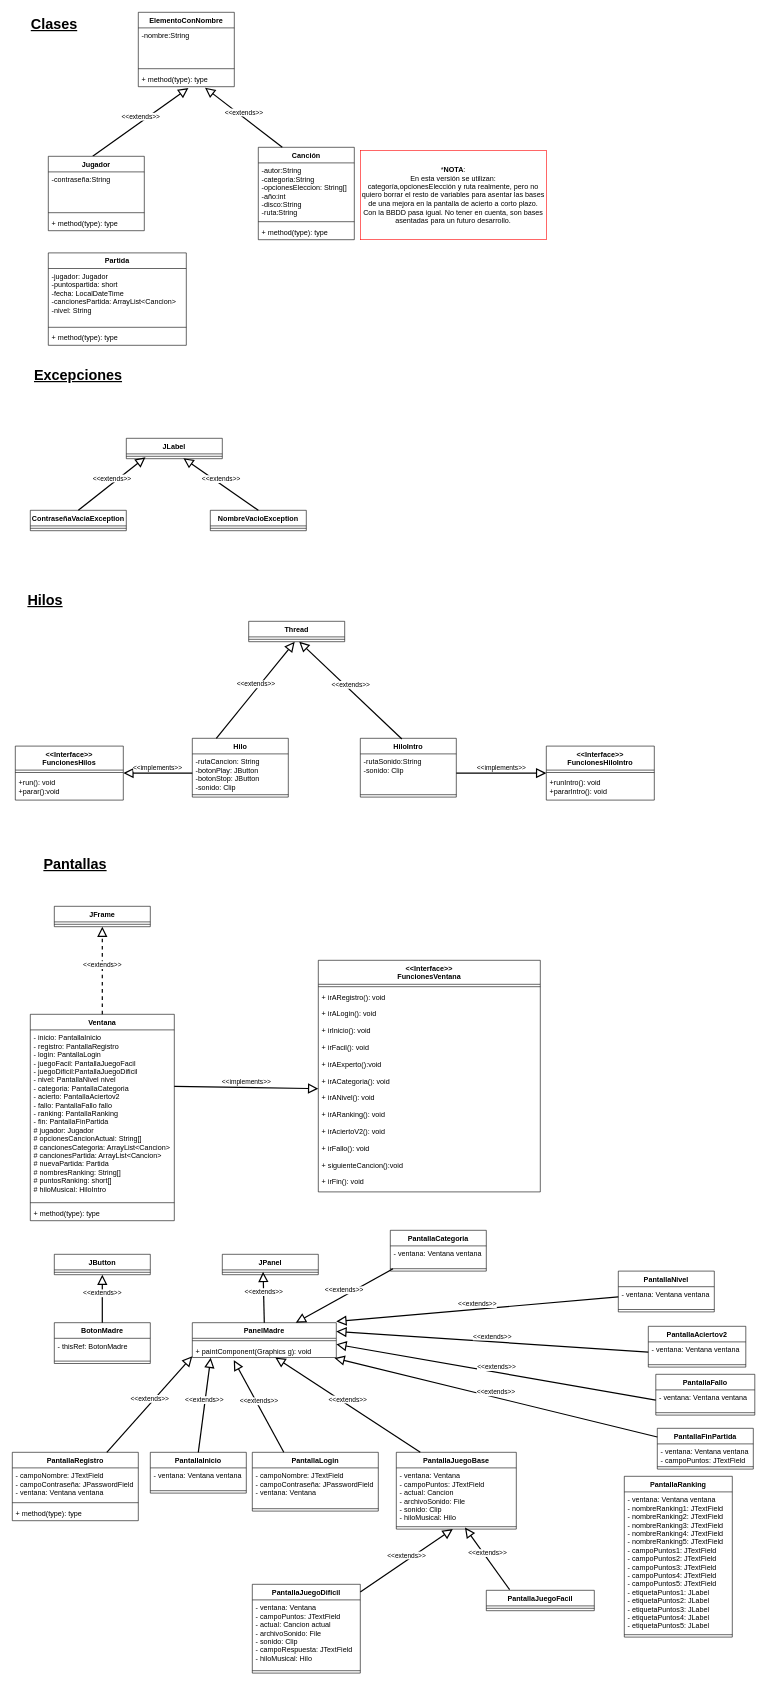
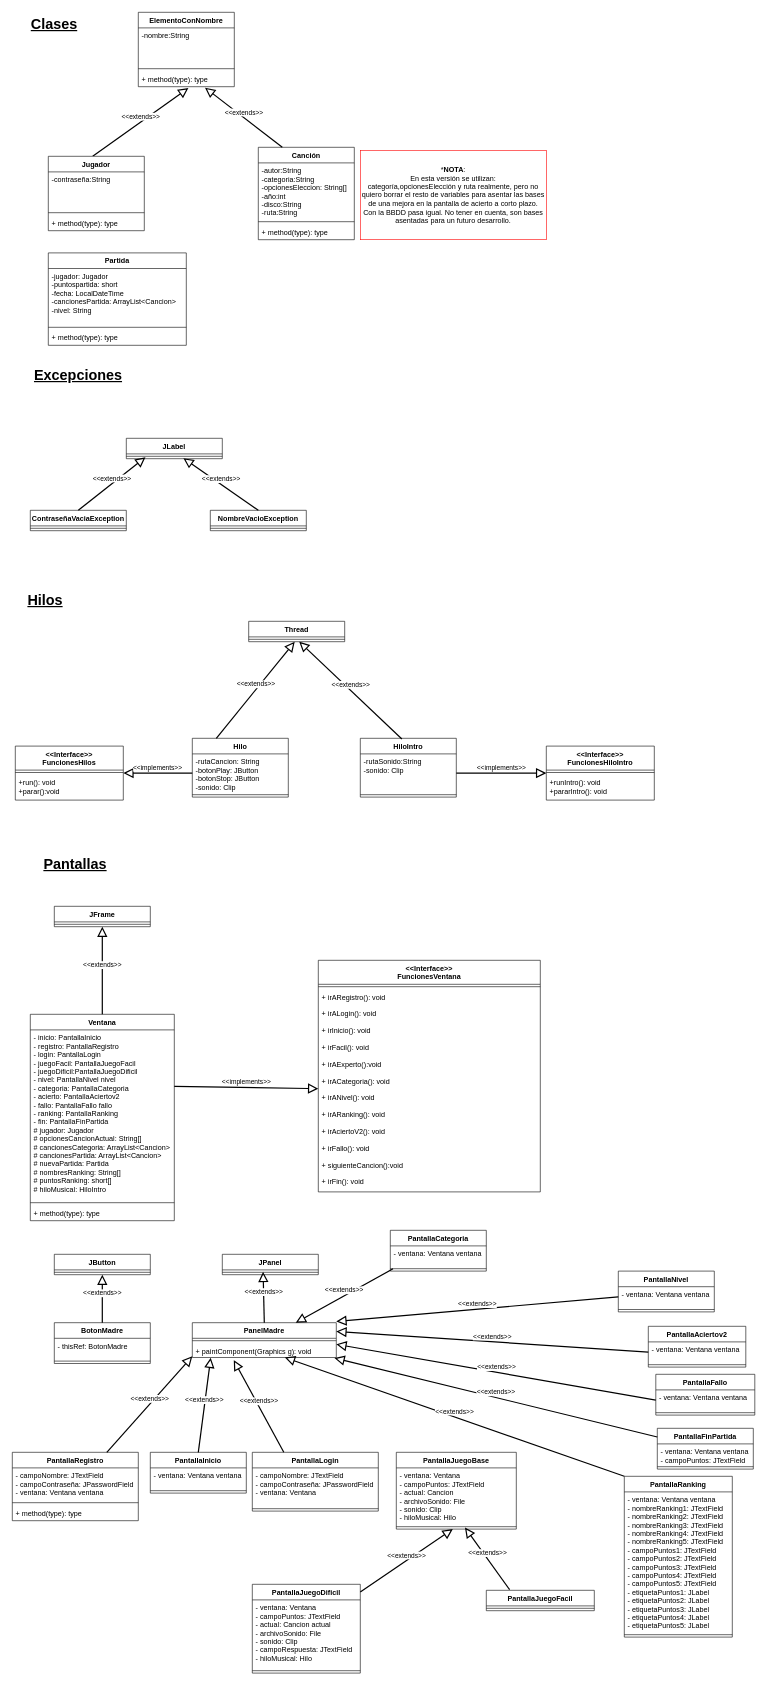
edge "Ventana" -> "JFrame": style dashed -> solid
edge "PantallaJuegoBase" -> "+ paintComponent(Graphics g): void": removed, label "<<extends>>"
edge "PantallaRanking" -> "+ paintComponent(Graphics g): void": added, label "<<extends>>"
